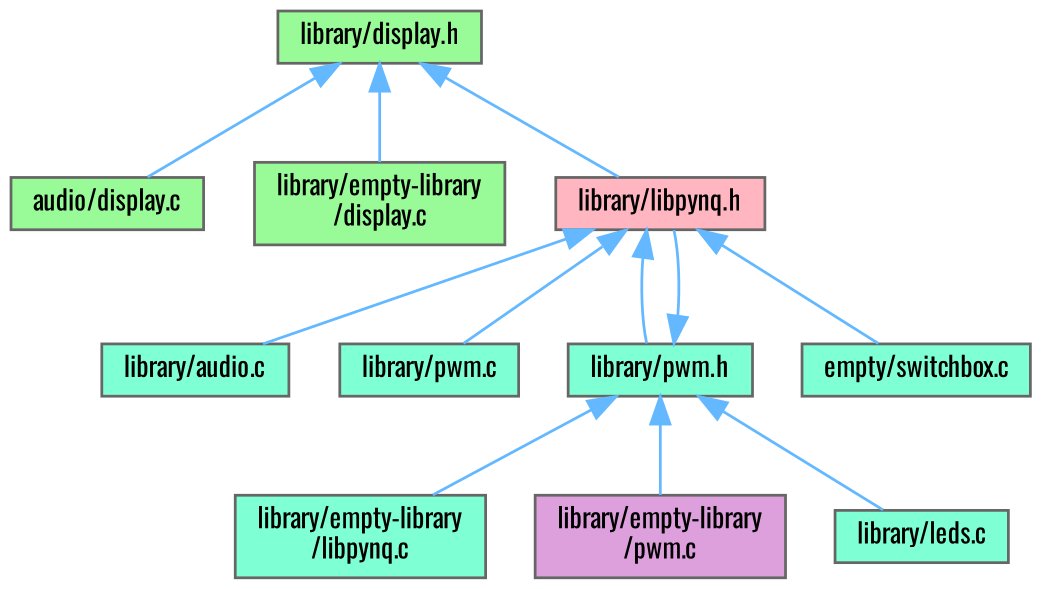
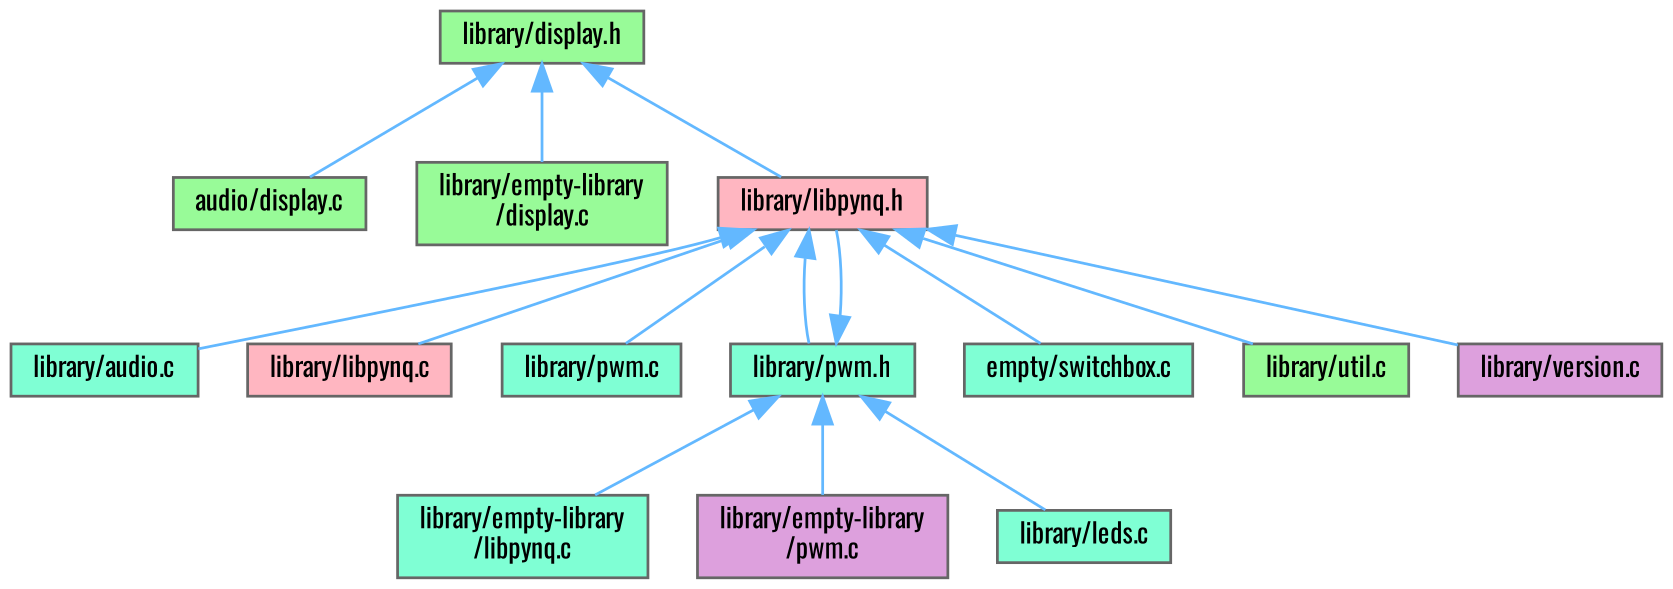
node "library/libpynq.c": added
node "library/util.c": added
node "library/version.c": added
